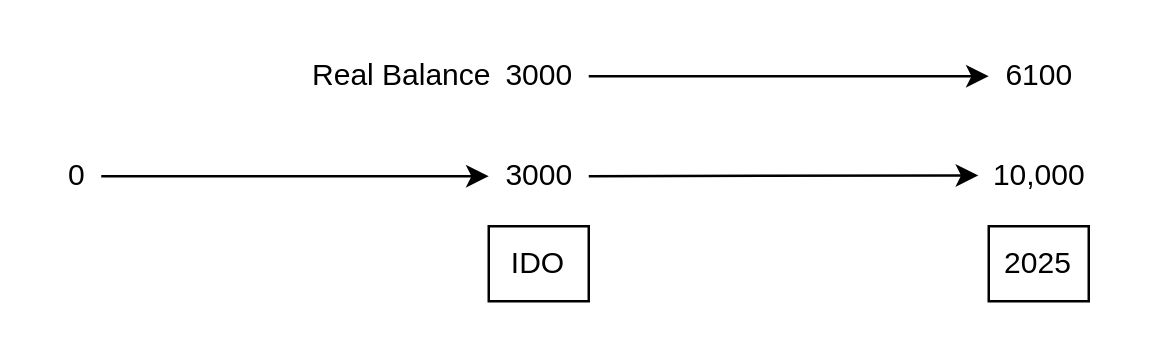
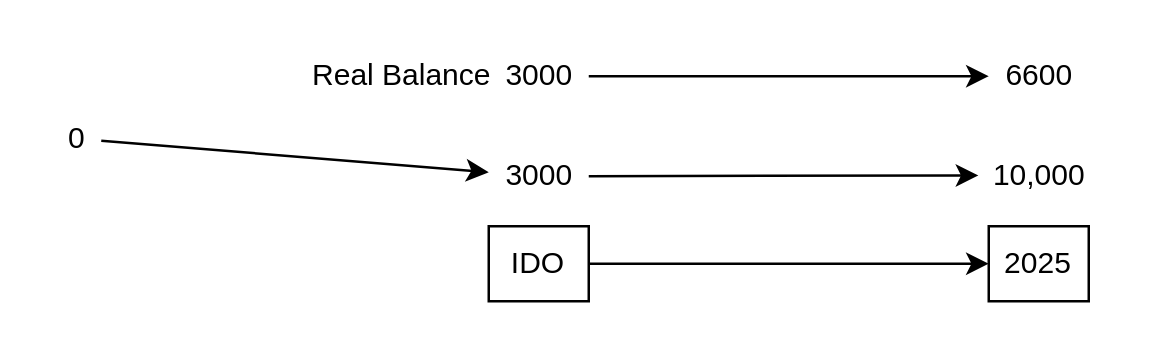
node "6100": label "6100" -> "6600"
node "0": moved (76, 176) -> (76, 139)
edge "IDO" -> "2025": added
